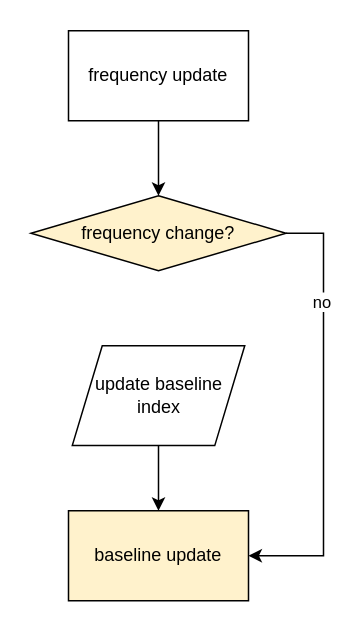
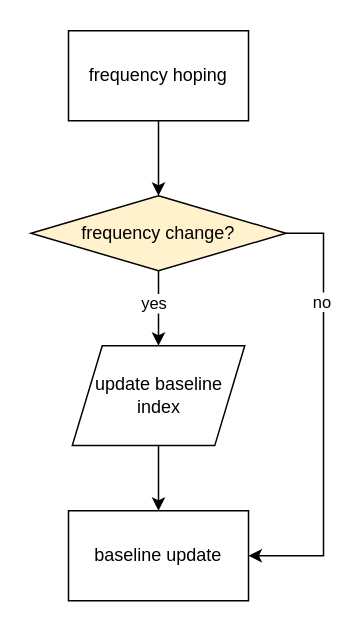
node "frequency update": label "frequency update" -> "frequency hoping"
edge "frequency change?" -> "update baseline index": added, label "yes"
node "baseline update": fillcolor #fff2cc -> #ffffff
